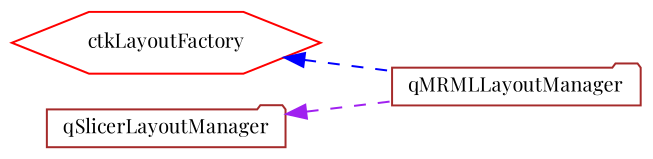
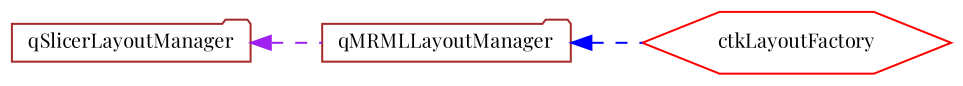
edge "qMRMLLayoutManager" -> "ctkLayoutFactory": reversed
